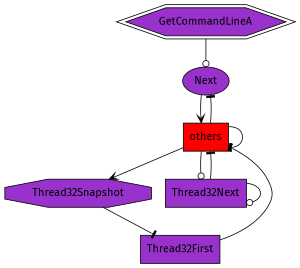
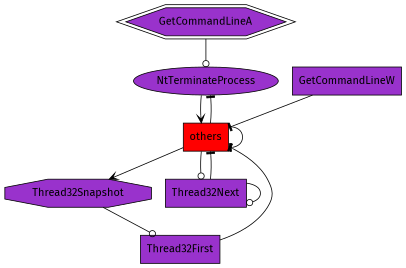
node "Next": label "Next" -> "NtTerminateProcess"
node "GetCommandLineW": added
edge "Thread32Snapshot" -> "Thread32First": arrowhead tee -> odot
